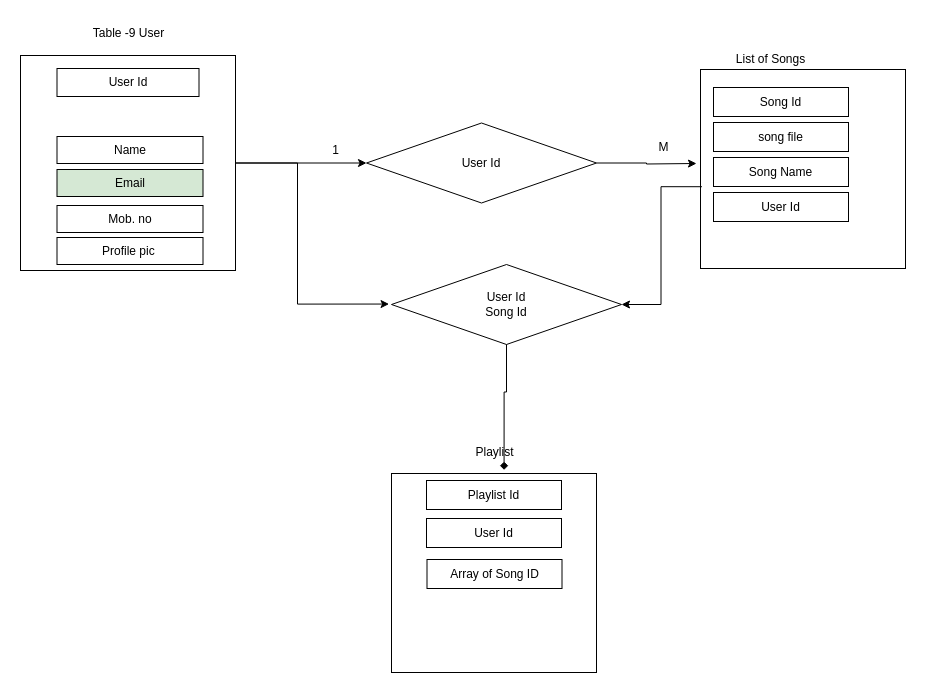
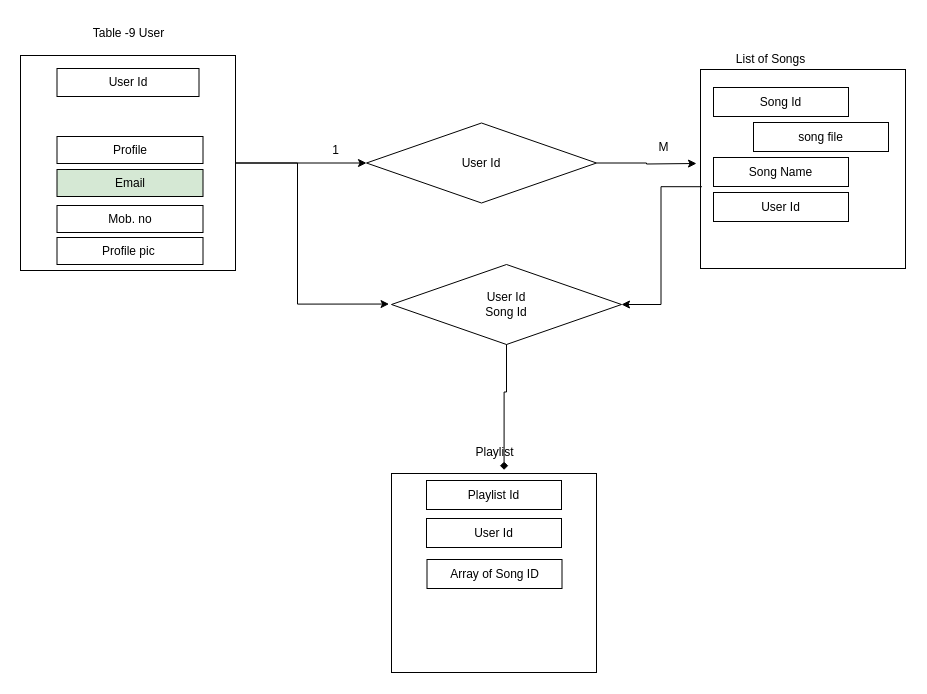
node "song file": moved (781, 137) -> (821, 137)
node "Name": label "Name" -> "Profile"
